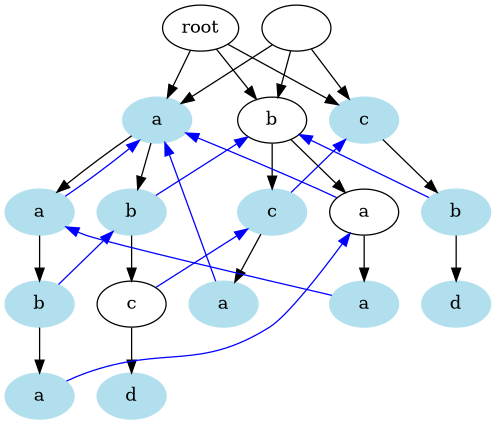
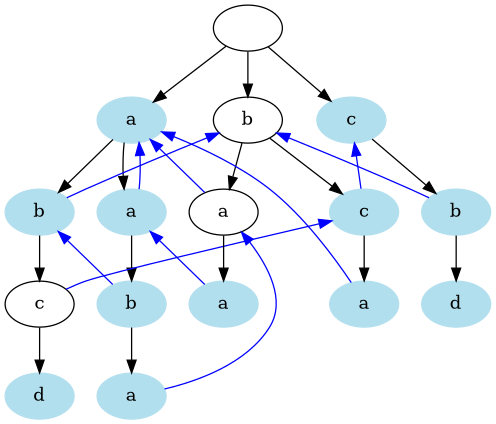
node "root": removed
